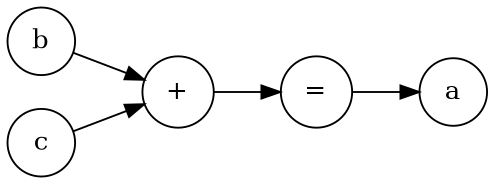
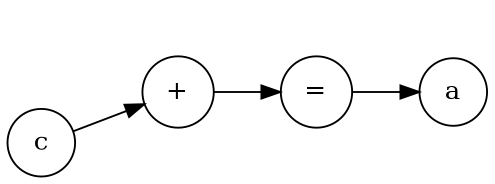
node "b": removed
